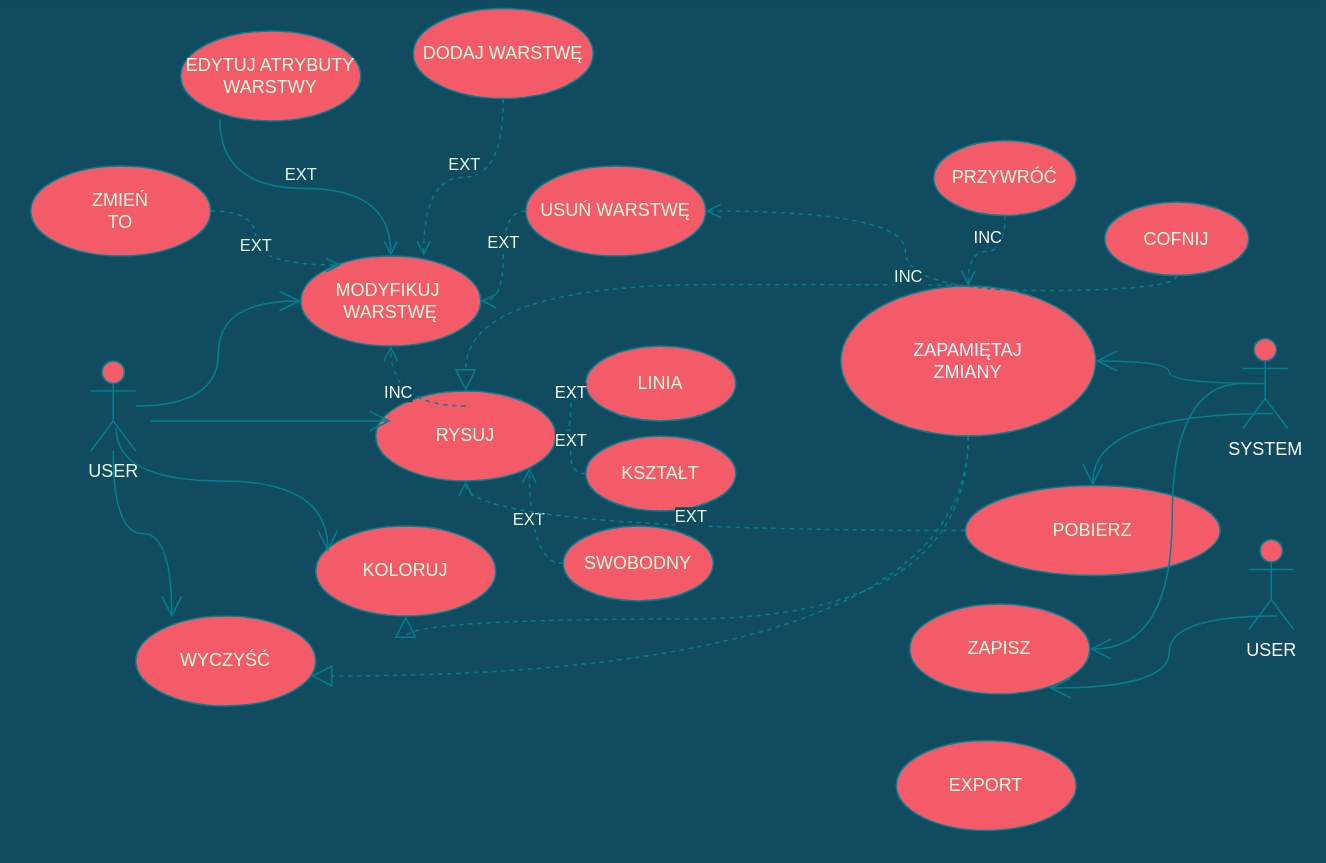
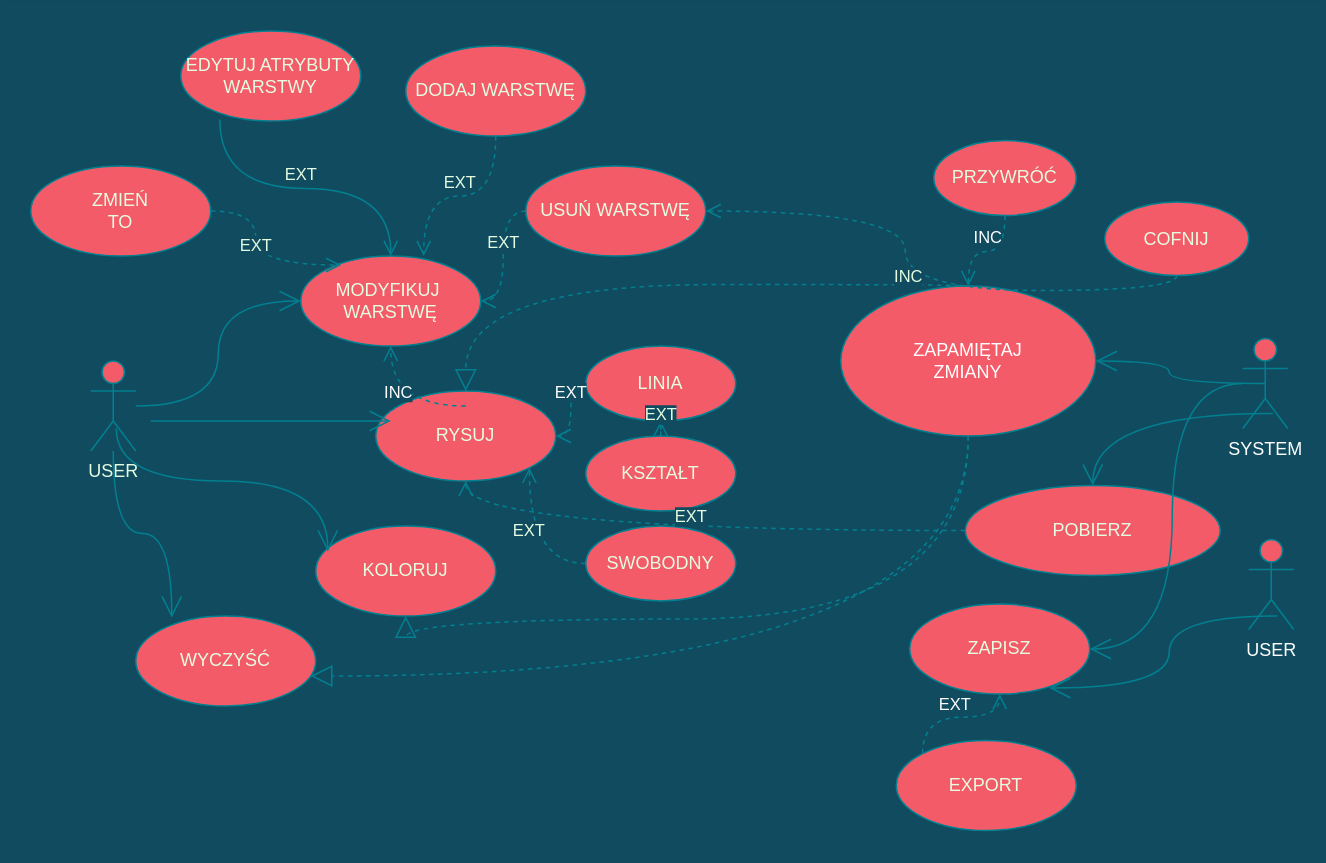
node "DODAJ WARSTWĘ": moved (503, 53) -> (496, 91)
edge "KSZTAŁT" -> "RYSUJ": now "KSZTAŁT" -> "LINIA"
node "SWOBODNY": moved (638, 563) -> (661, 563)
edge "EXPORT" -> "ZAPISZ": added, label "EXT"
